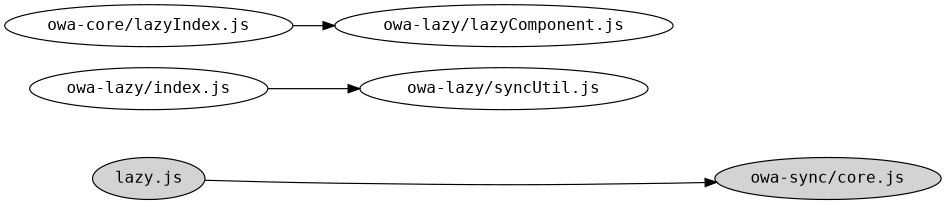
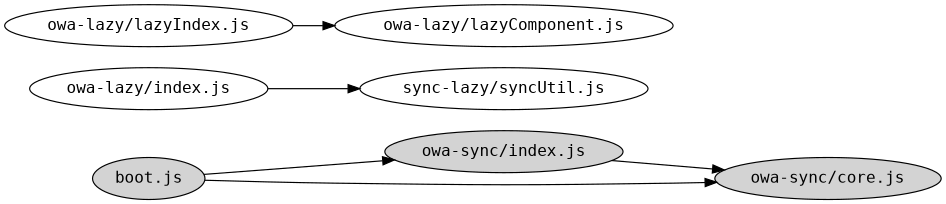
node "owa-core/lazyIndex.js": label "owa-core/lazyIndex.js" -> "owa-lazy/lazyIndex.js"
node "owa-lazy/syncUtil.js": label "owa-lazy/syncUtil.js" -> "sync-lazy/syncUtil.js"
node "owa-sync/index.js": added
node "lazy.js": label "lazy.js" -> "boot.js"
